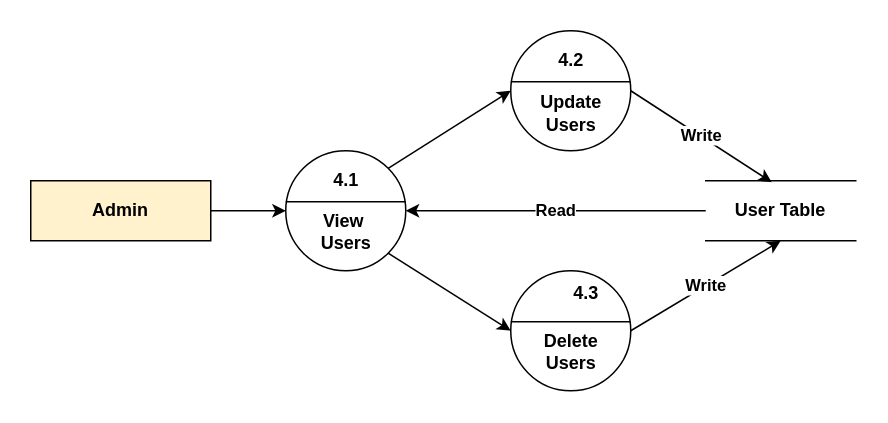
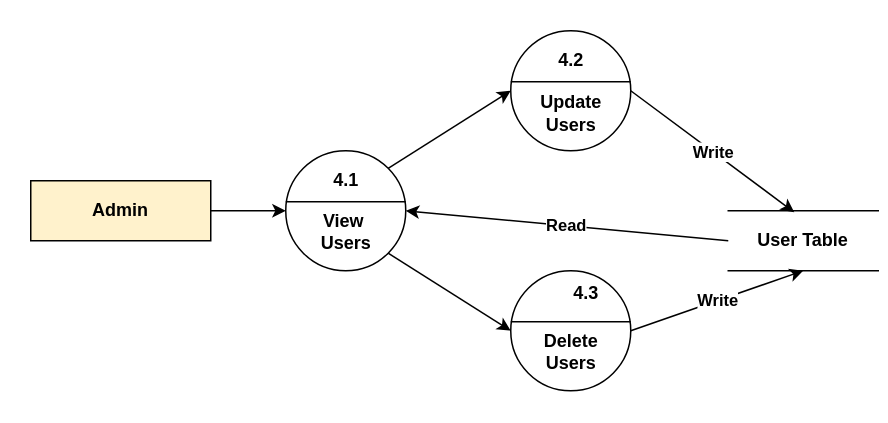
node "User Table": moved (781, 211) -> (803, 241)
